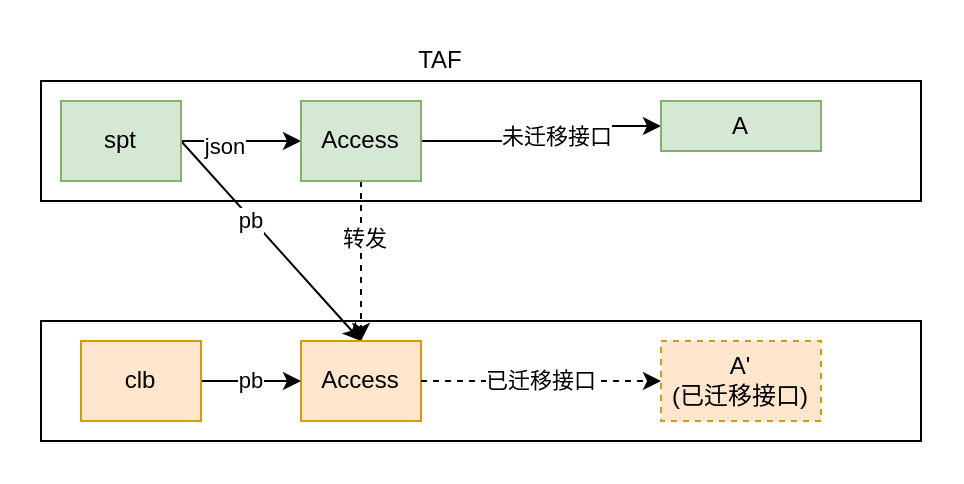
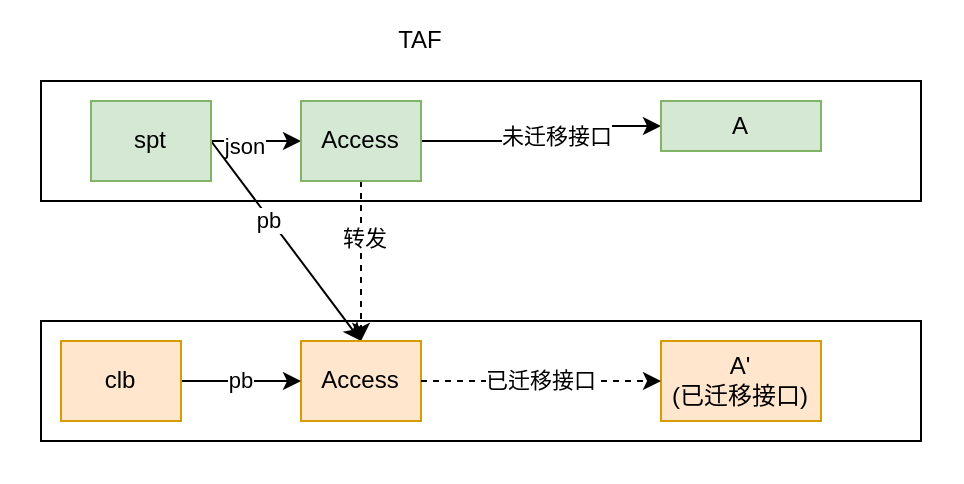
node "TAF": moved (441, 61) -> (421, 41)
node "spt": moved (121, 141) -> (151, 141)
node "clb": moved (141, 381) -> (121, 381)
node "A' (已迁移接口)": style dashed -> solid
